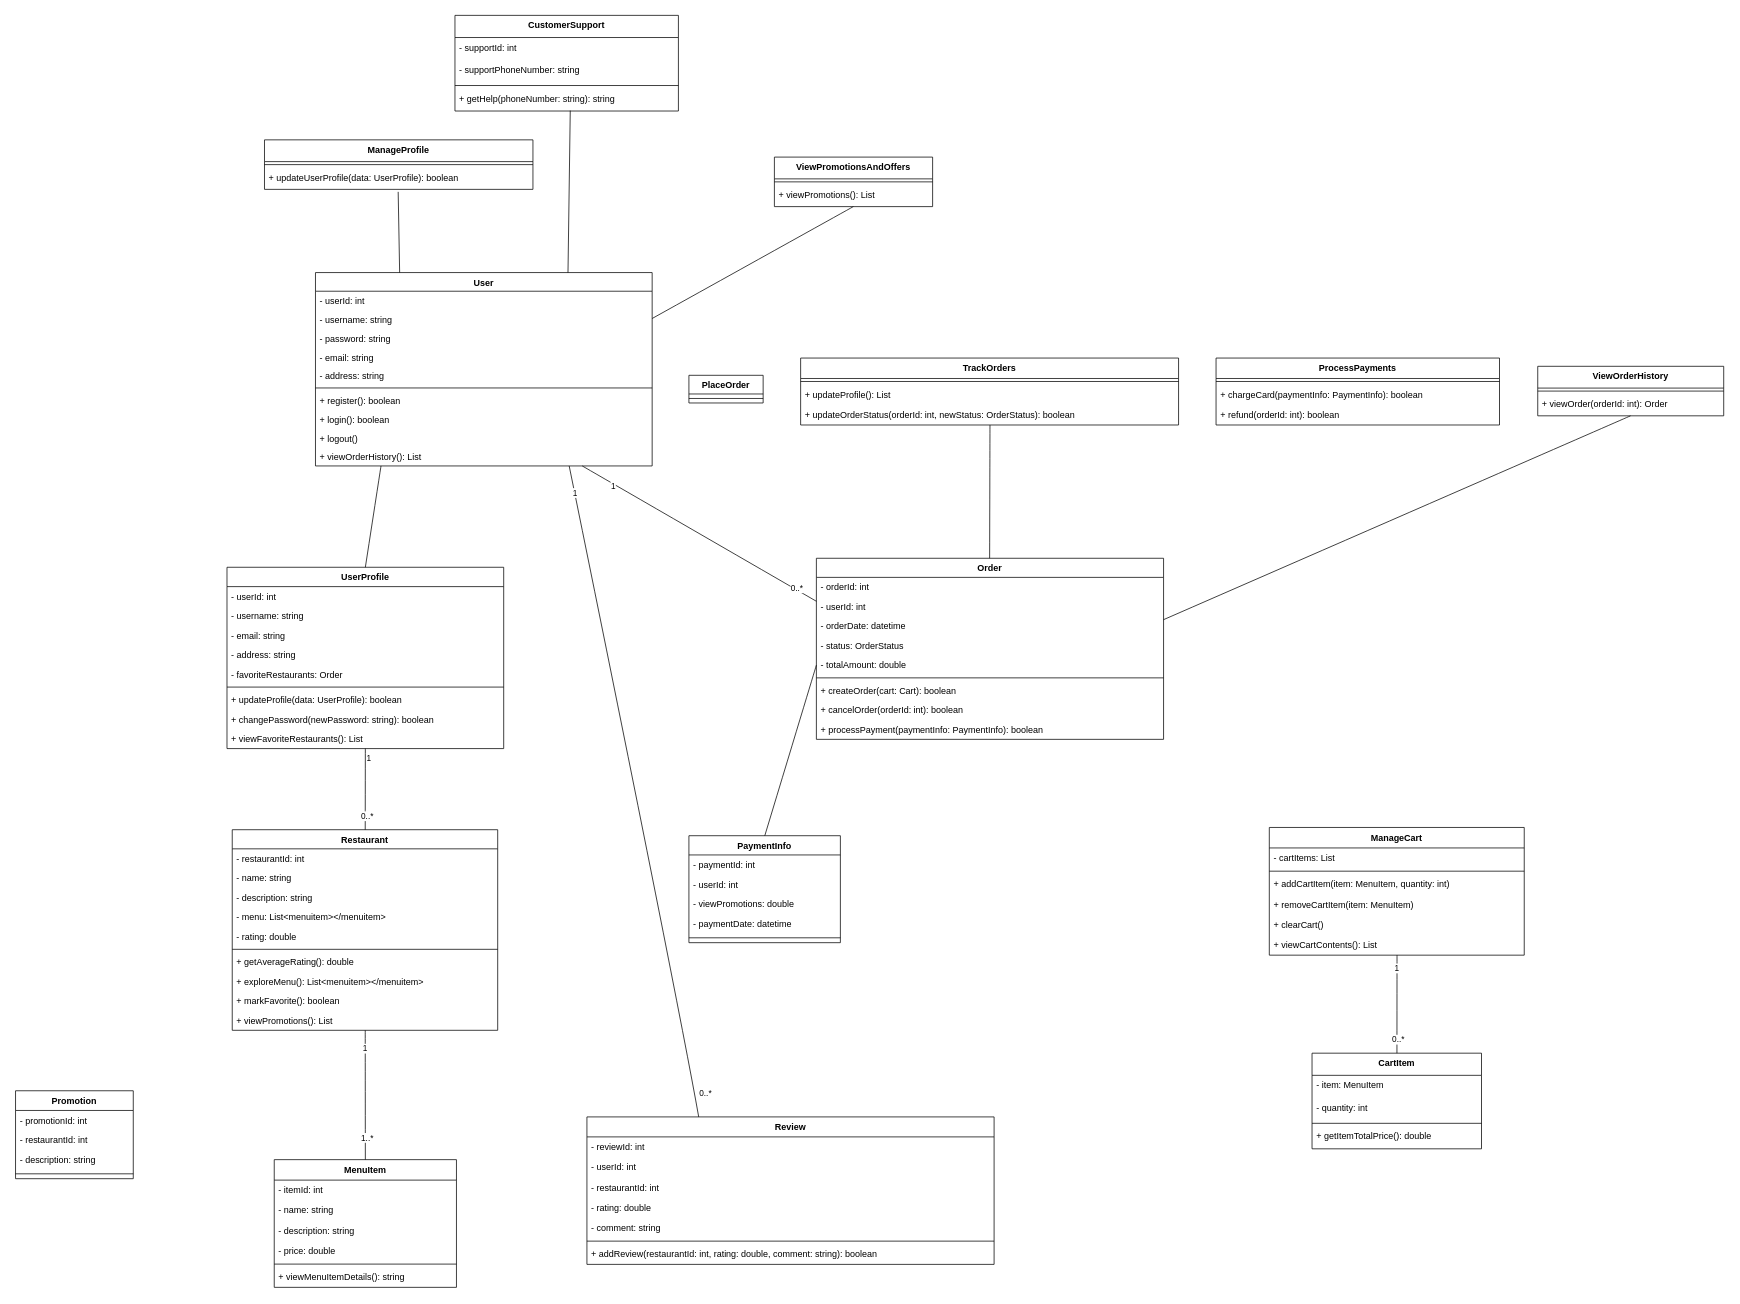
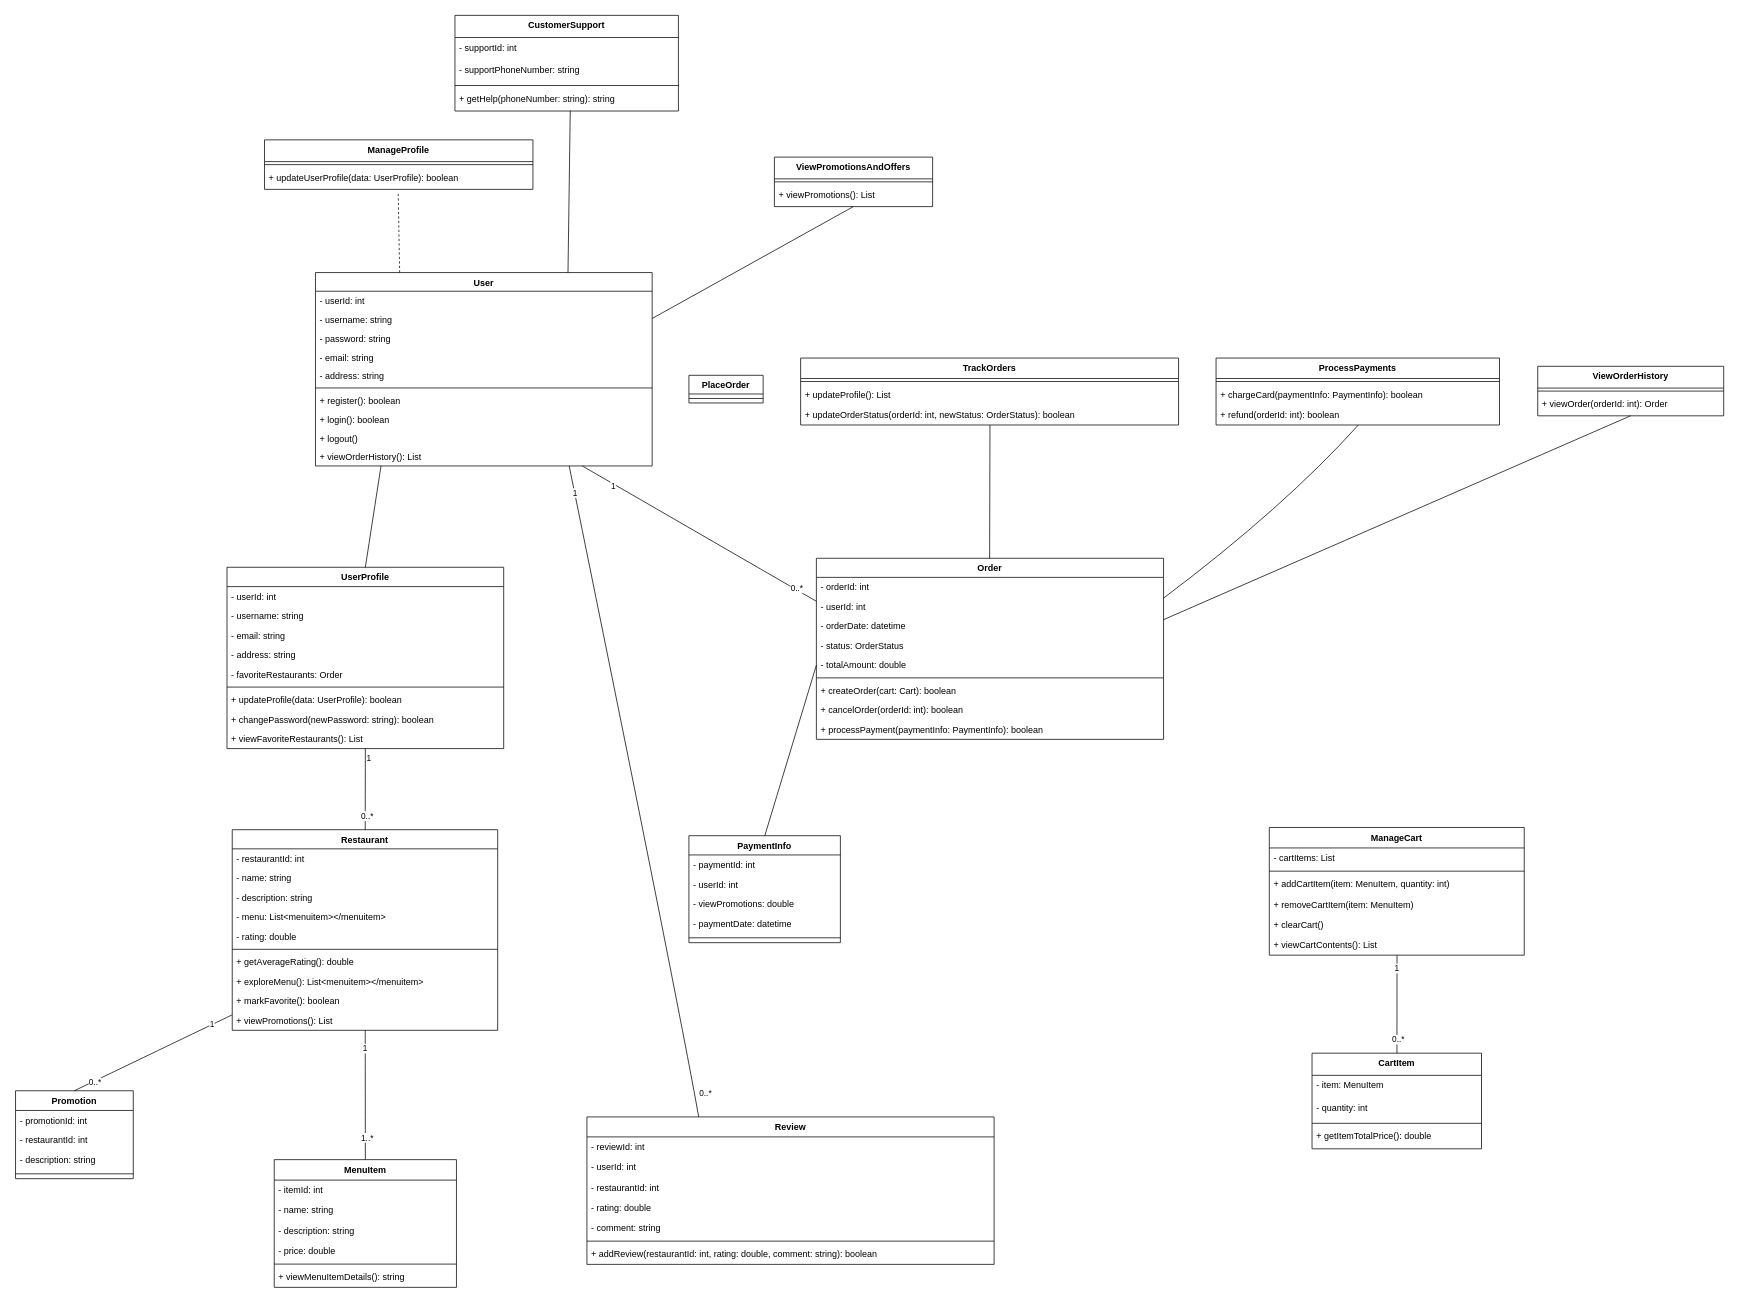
edge "+ updateUserProfile(data: UserProfile): boolean" -- "User": style solid -> dashed
edge "ProcessPayments" -- "Order": added
edge "Restaurant" -- "Promotion": added, labels "1", "0..*"
